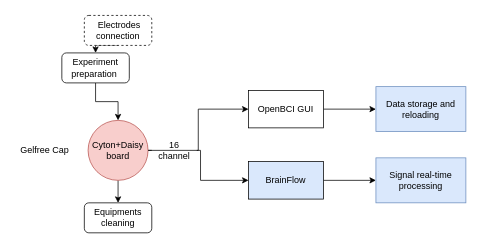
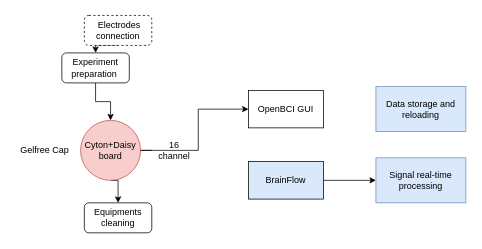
edge "OpenBCI GUI" -> "Data storage and reloading": removed
node "Cyton+Daisy board": moved (118, 150) -> (111, 150)
edge "16 channel" -> "BrainFlow": removed
